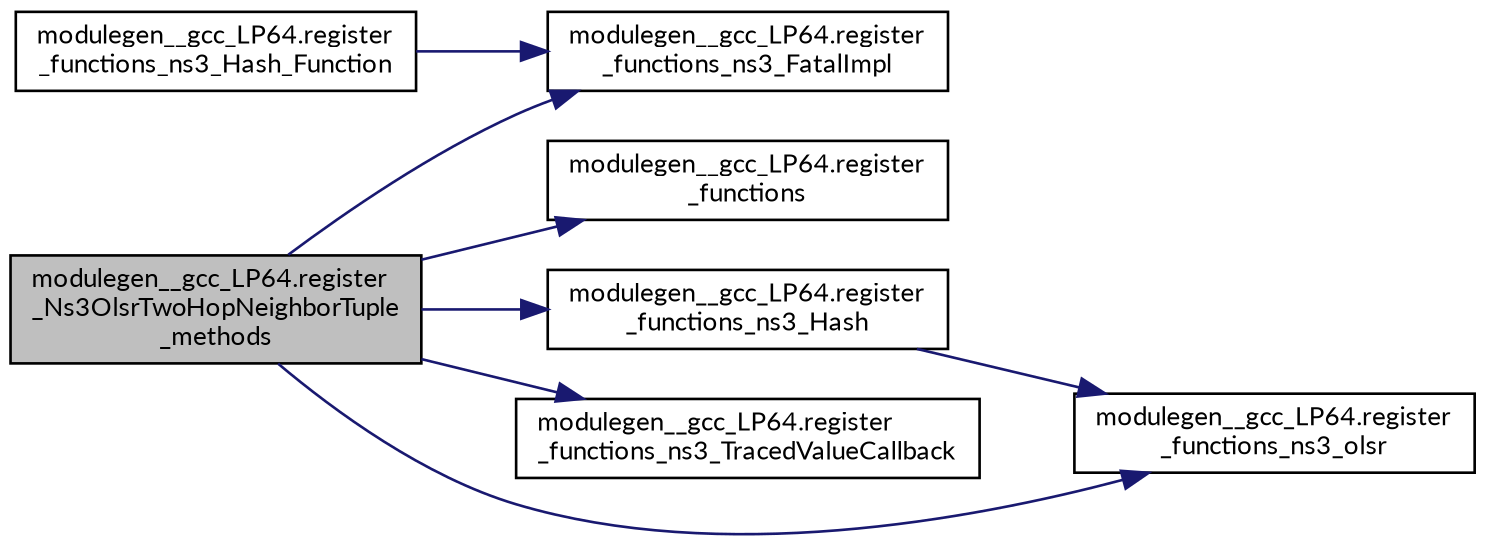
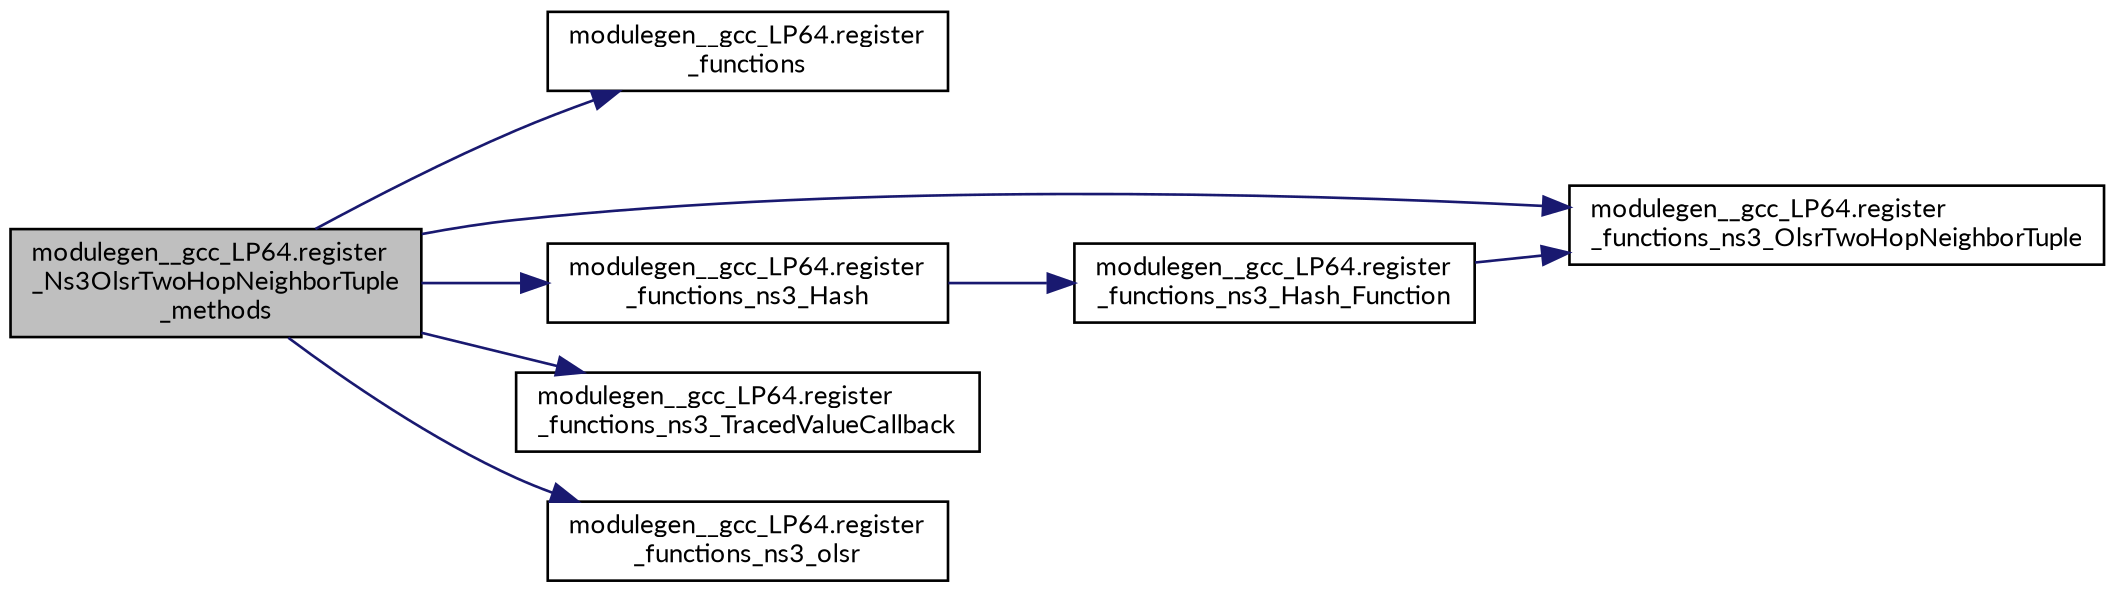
node "modulegen__gcc_LP64.register _functions_ns3_FatalImpl": label "modulegen__gcc_LP64.register _functions_ns3_FatalImpl" -> "modulegen__gcc_LP64.register _functions_ns3_OlsrTwoHopNeighborTuple"
edge "modulegen__gcc_LP64.register _functions_ns3_Hash" -> "modulegen__gcc_LP64.register _functions_ns3_olsr": now "modulegen__gcc_LP64.register _functions_ns3_Hash" -> "modulegen__gcc_LP64.register _functions_ns3_Hash_Function"
